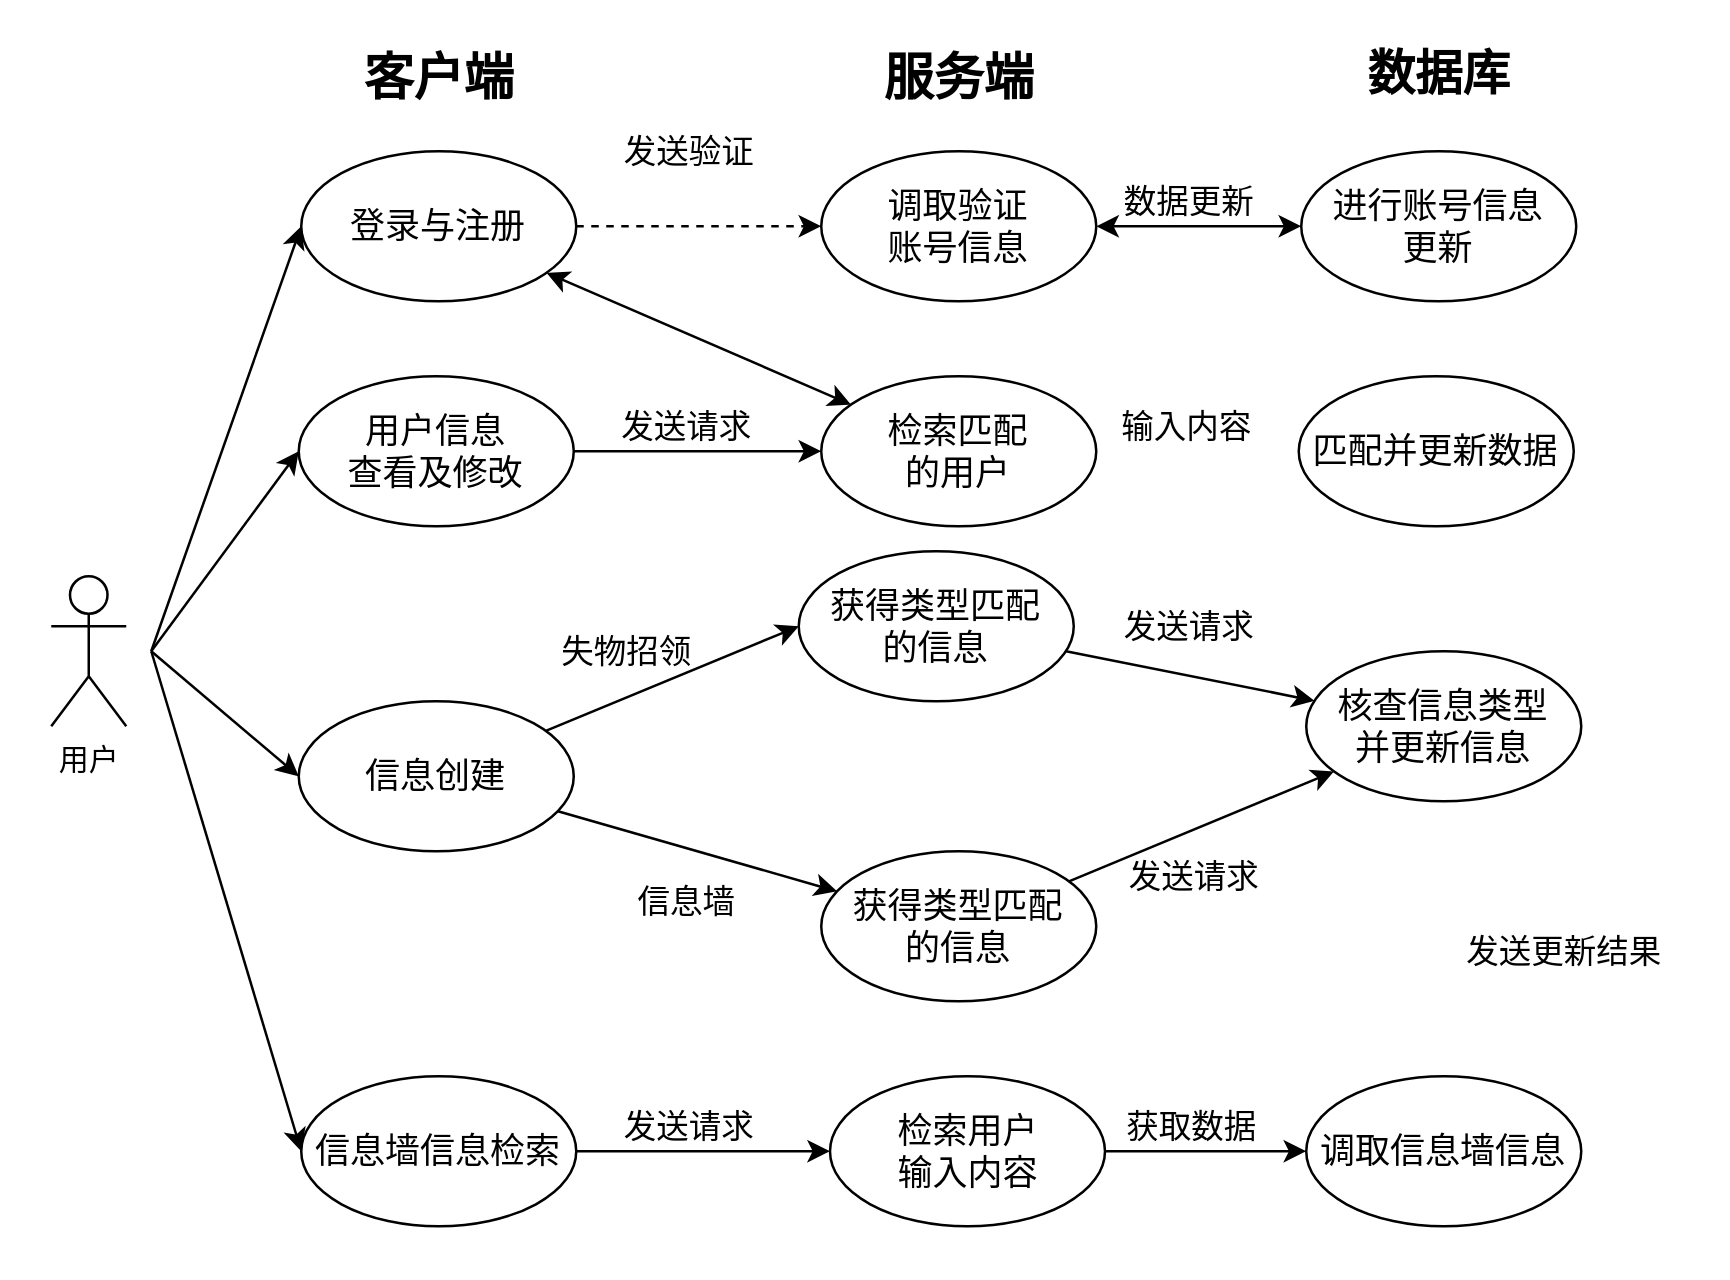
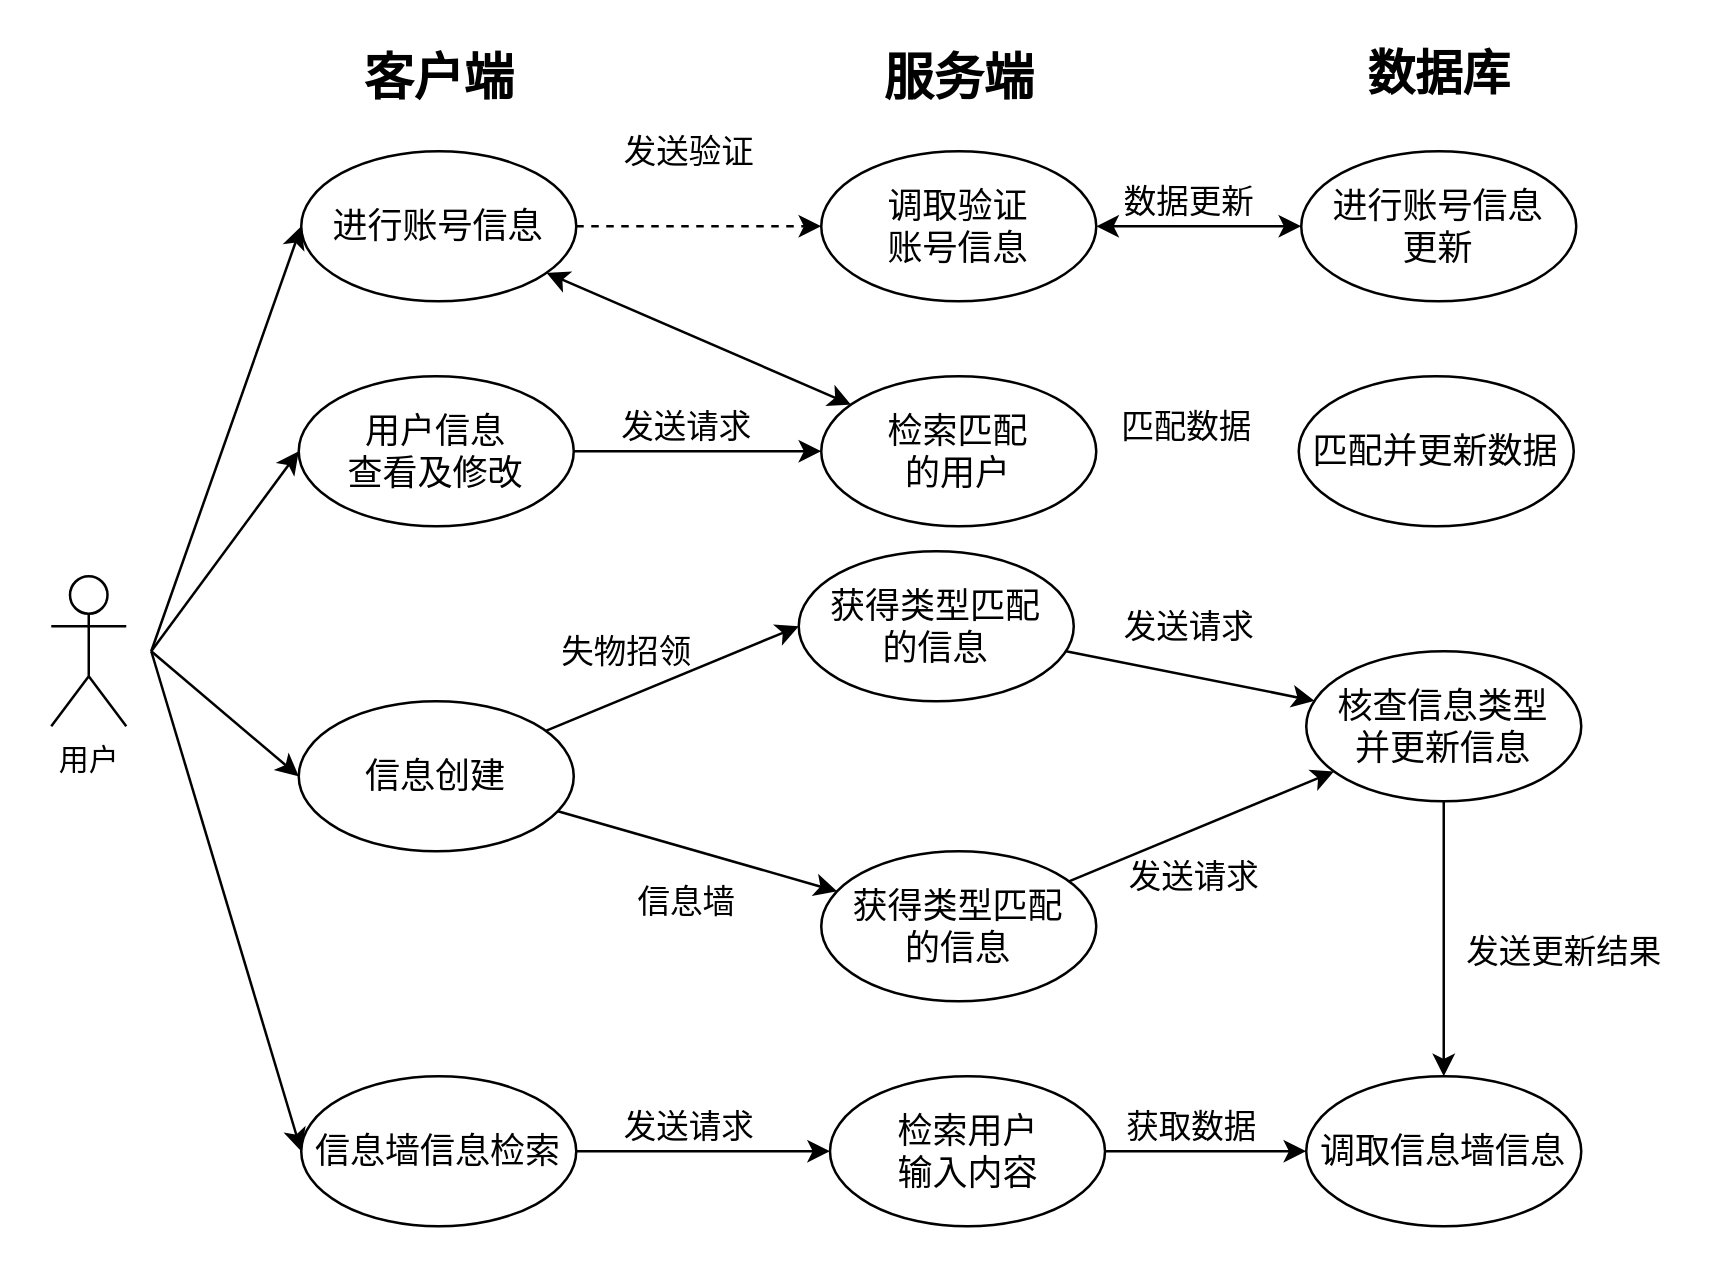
node "登录与注册": label "登录与注册" -> "进行账号信息"
node "输入内容": label "输入内容" -> "匹配数据"
edge "核查信息类型 并更新信息" -> "调取信息墙信息": added
